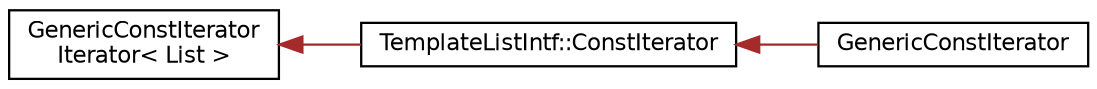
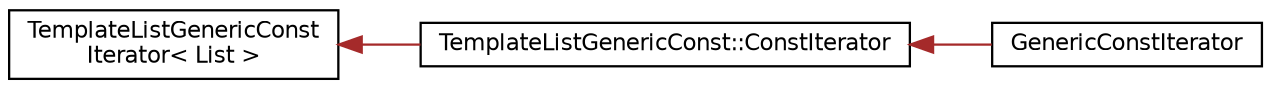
node "GenericConstIterator Iterator< List >": label "GenericConstIterator Iterator< List >" -> "TemplateListGenericConst Iterator< List >"
node "TemplateListIntf::ConstIterator": label "TemplateListIntf::ConstIterator" -> "TemplateListGenericConst::ConstIterator"
